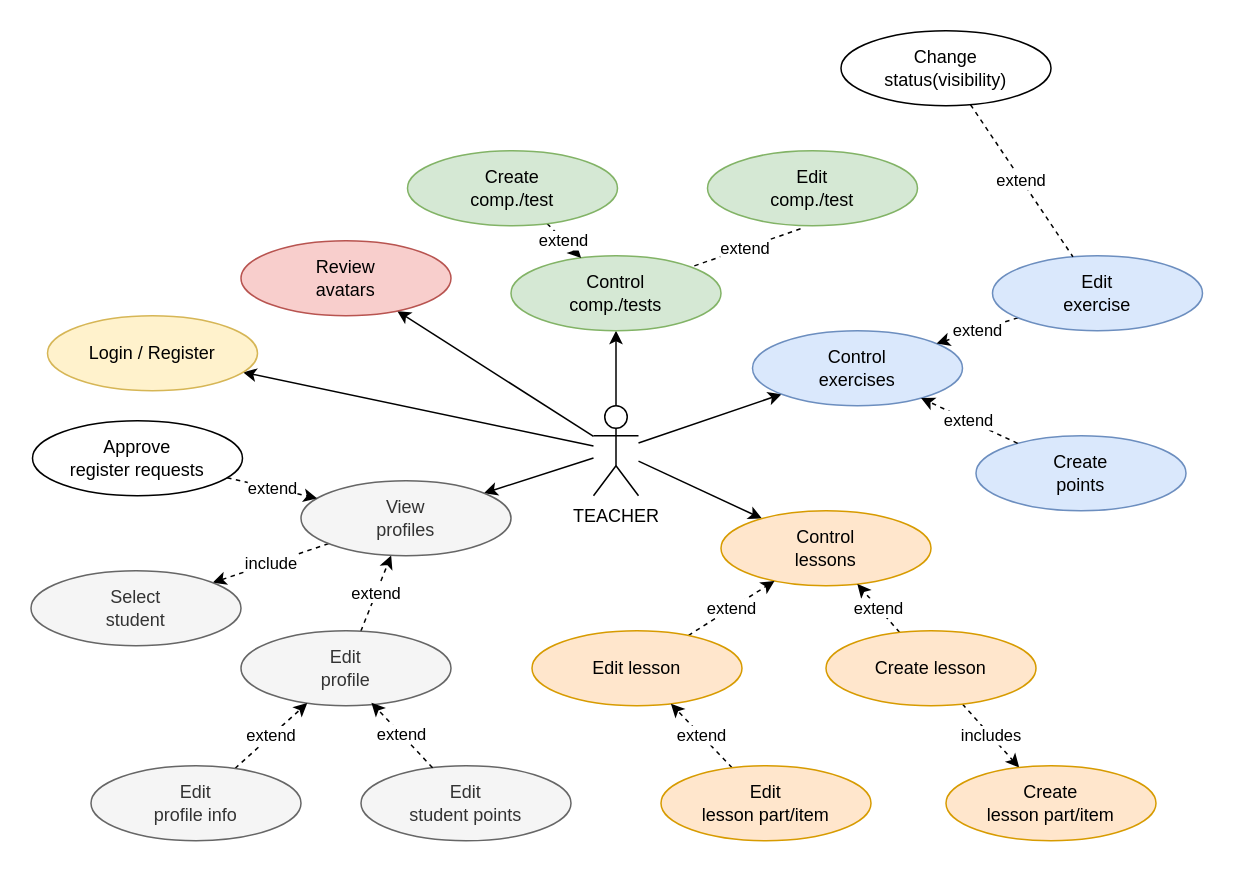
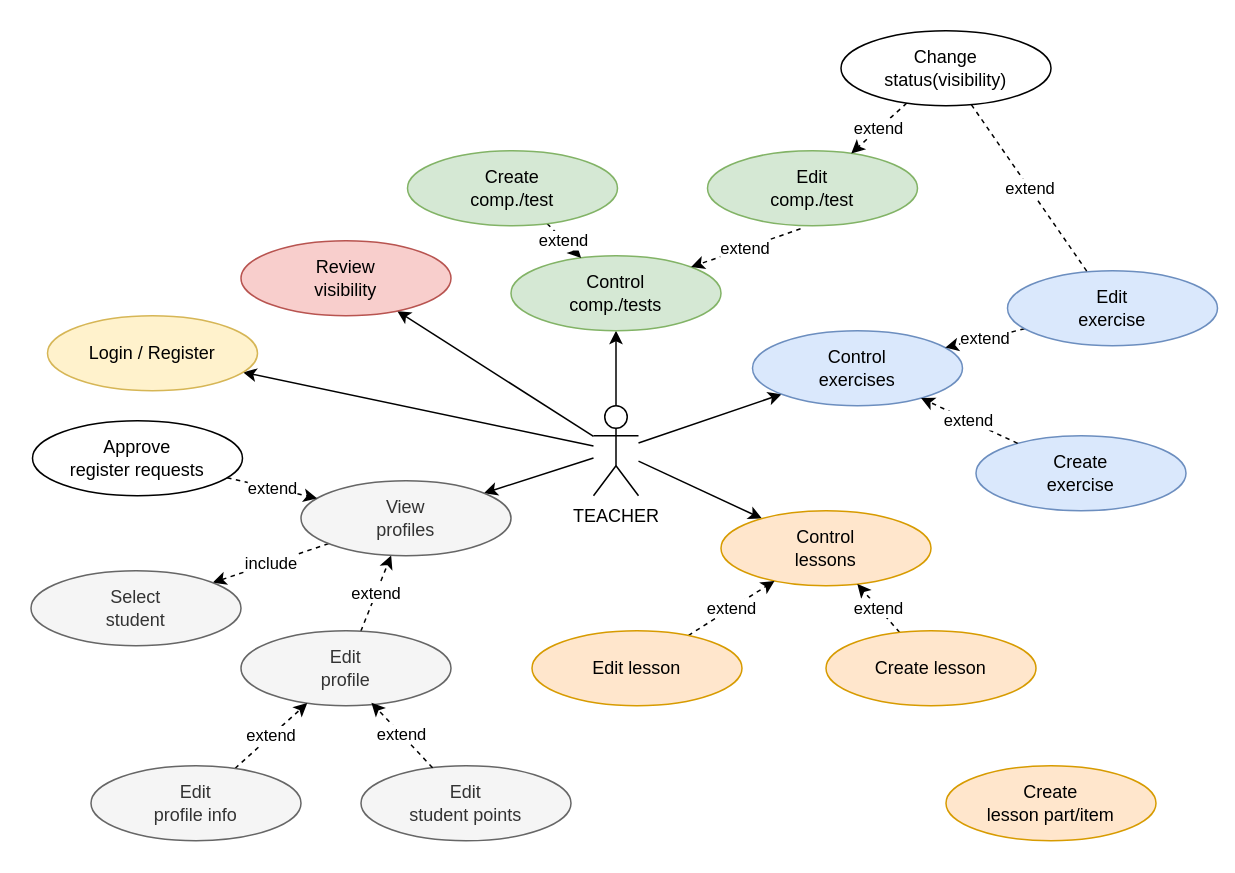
edge "Change status(visibility)" -> "Edit comp./test": added, label "extend"
edge "Edit comp./test" -- "Control comp./tests": arrowhead none -> classic
node "Review avatars": label "Review avatars" -> "Review visibility"
node "Edit exercise": moved (1097, 293) -> (1112, 308)
node "Create points": label "Create points" -> "Create exercise"
edge "Create lesson" -> "Create lesson part/item": removed, label "includes"
edge "Edit lesson part/item" -> "Edit lesson": removed, label "extend"
node "Edit lesson part/item": removed
